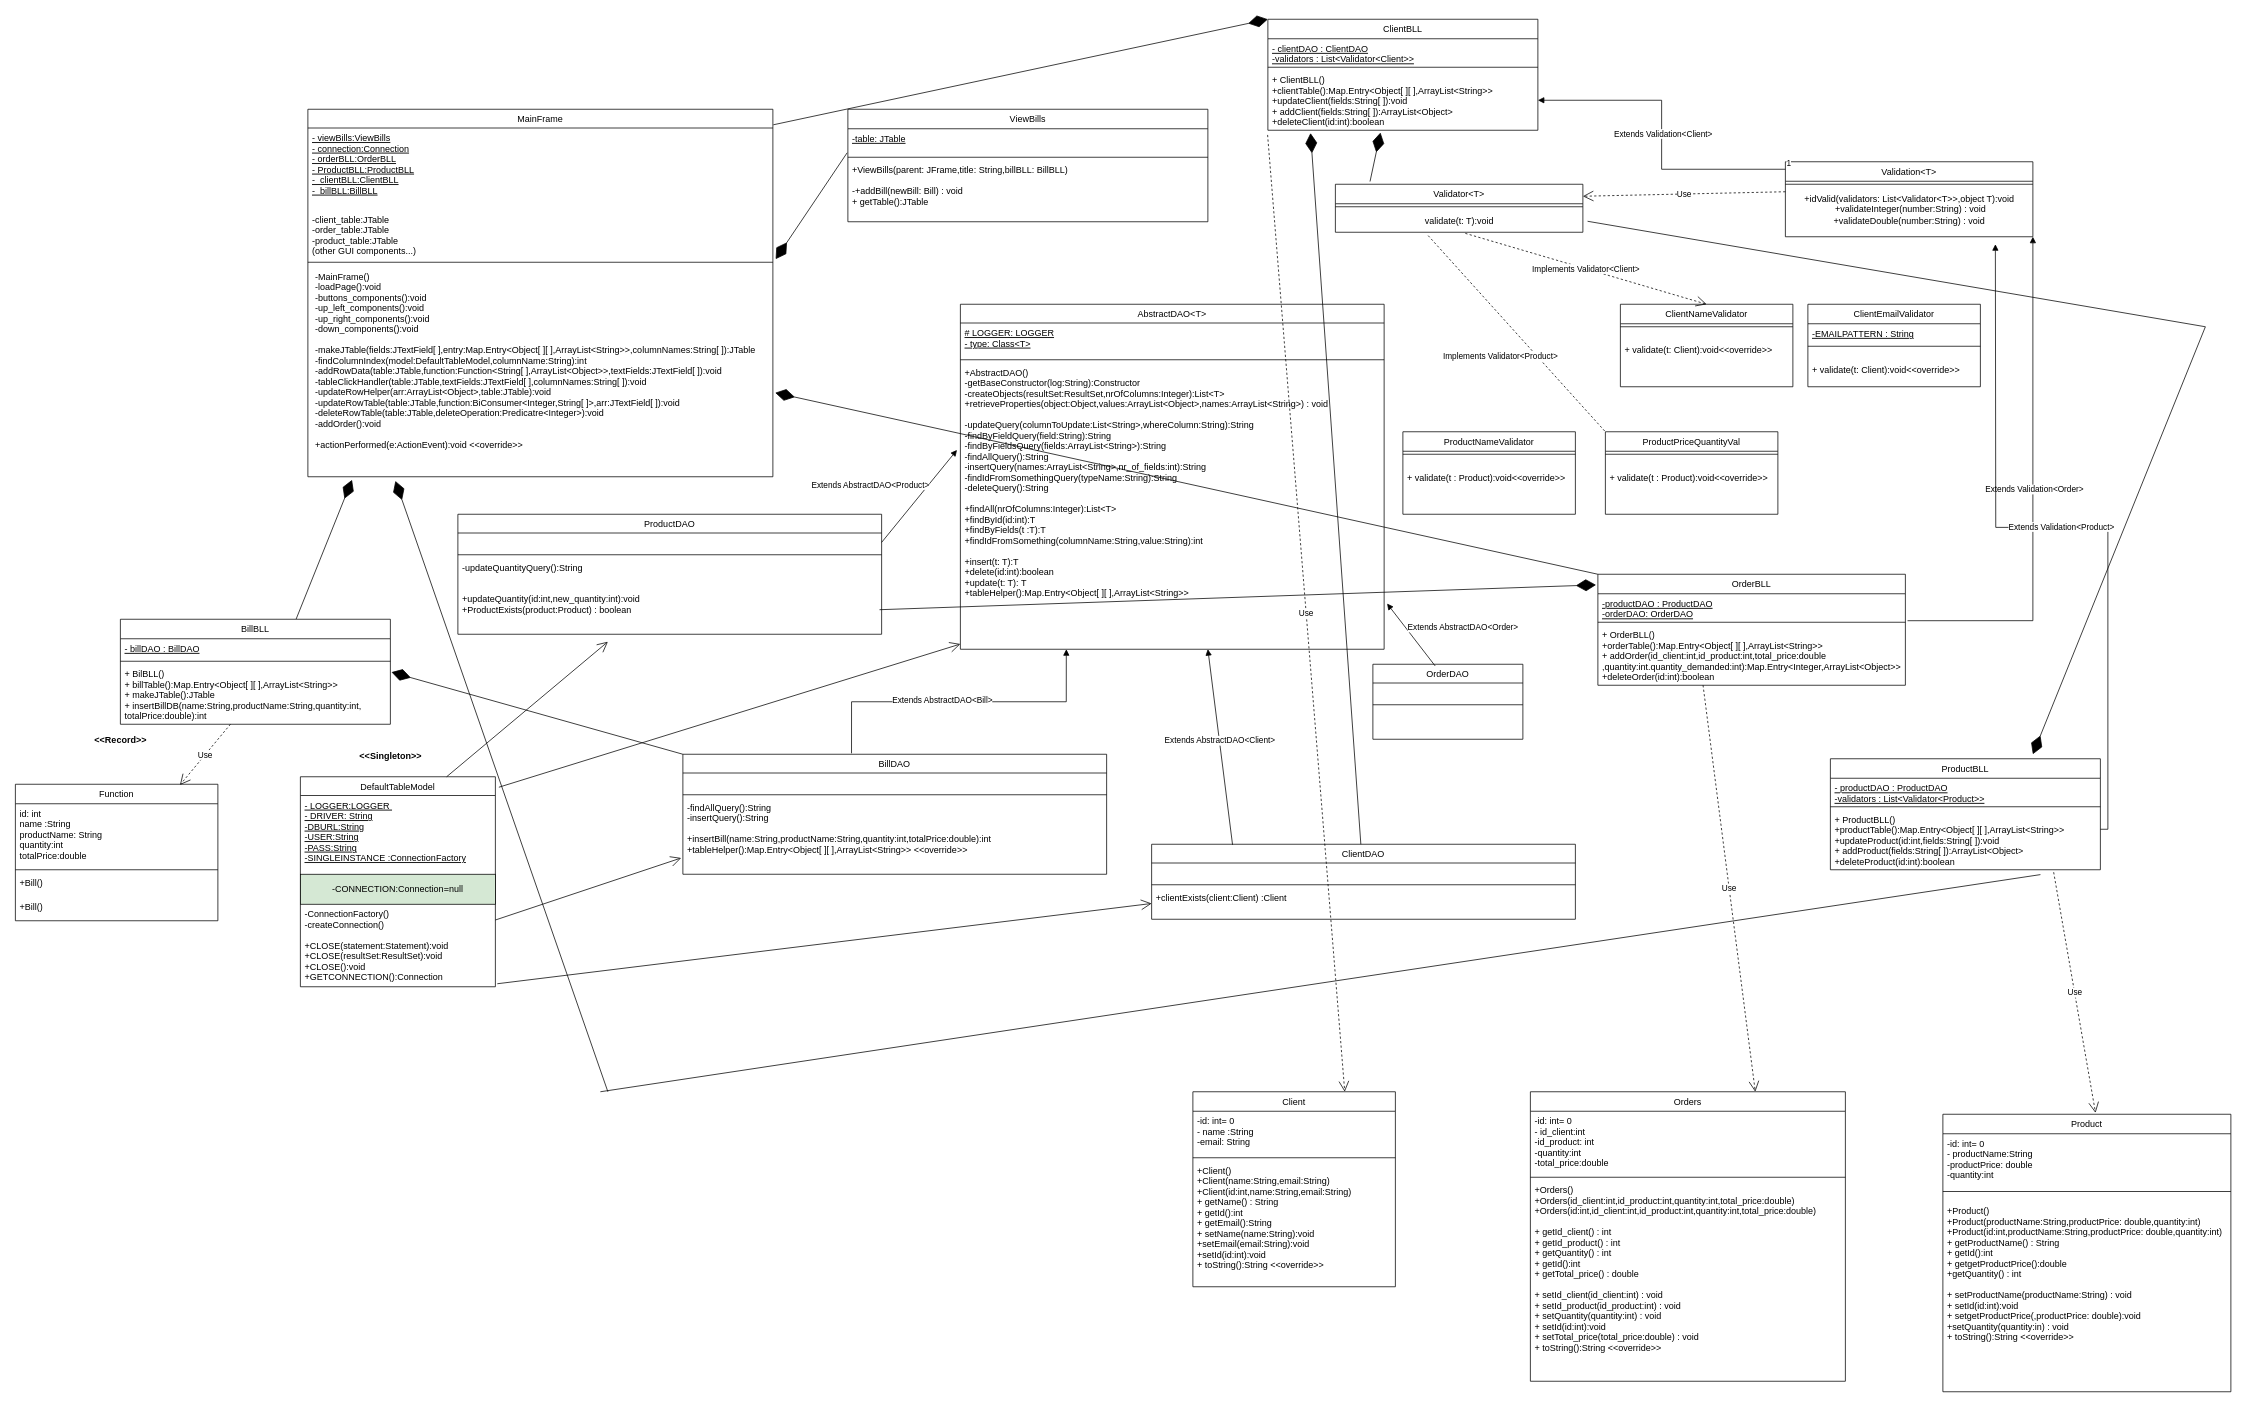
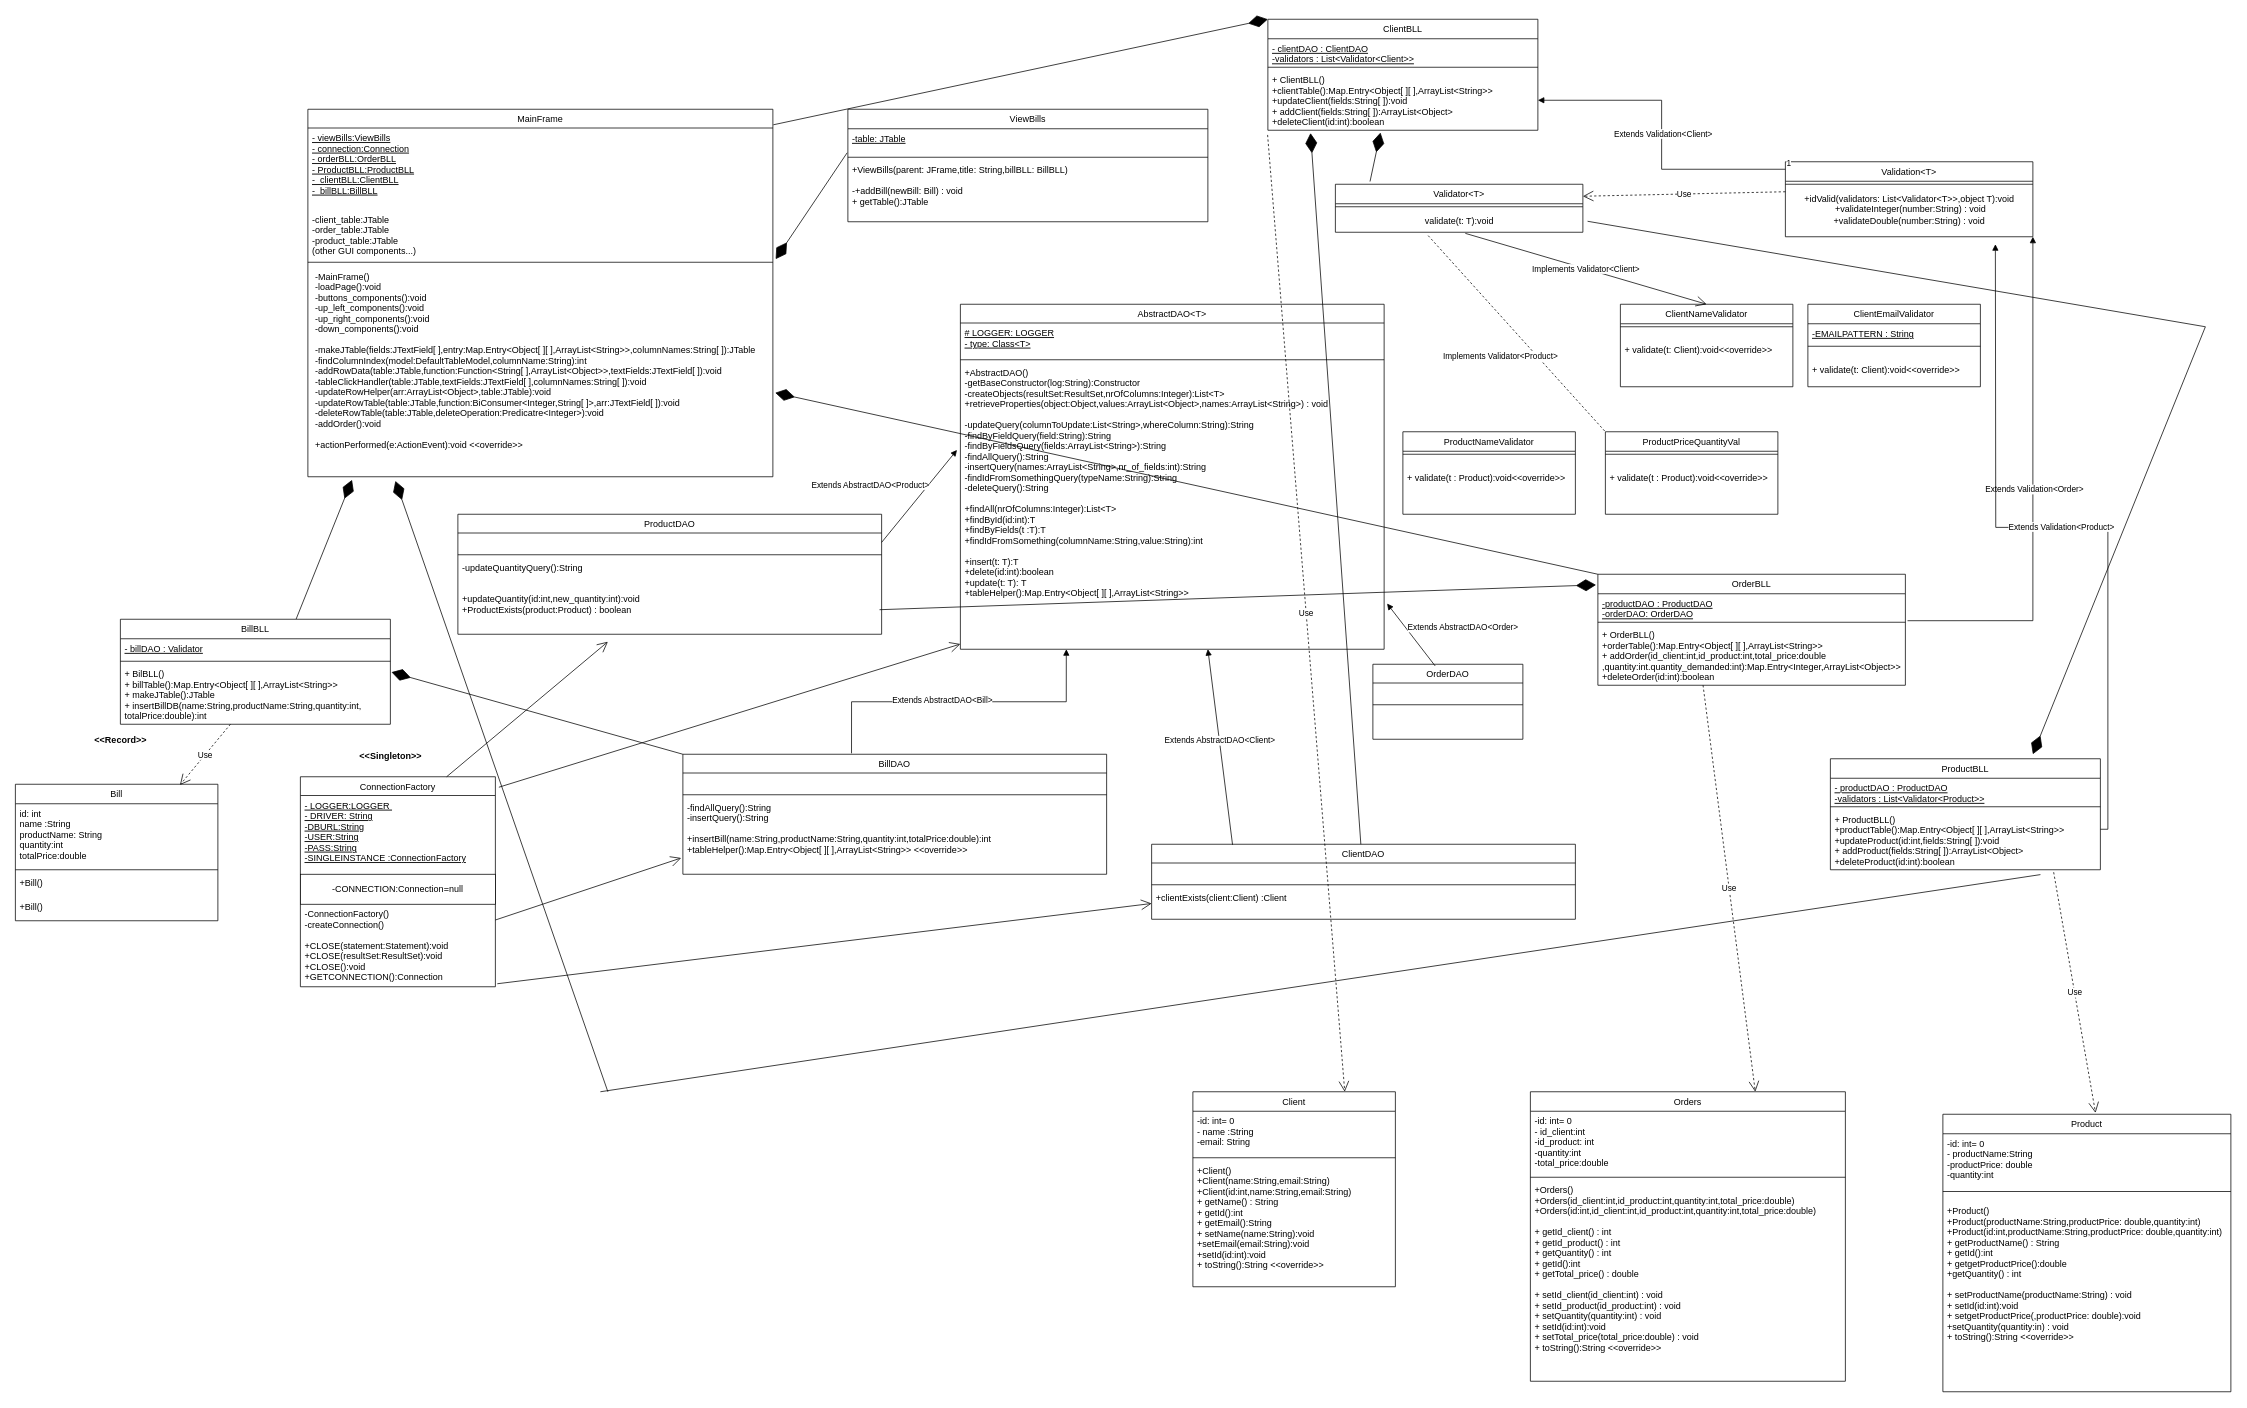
edge "validate(t: T):void" -> "ClientNameValidator": style dashed -> solid
node "- billDAO : BillDAO": label "- billDAO : BillDAO" -> "- billDAO : Validator"
node "DefaultTableModel": label "DefaultTableModel" -> "ConnectionFactory"
node "Function": label "Function" -> "Bill"
node "-CONNECTION:Connection=null": fillcolor #d5e8d4 -> #ffffff
